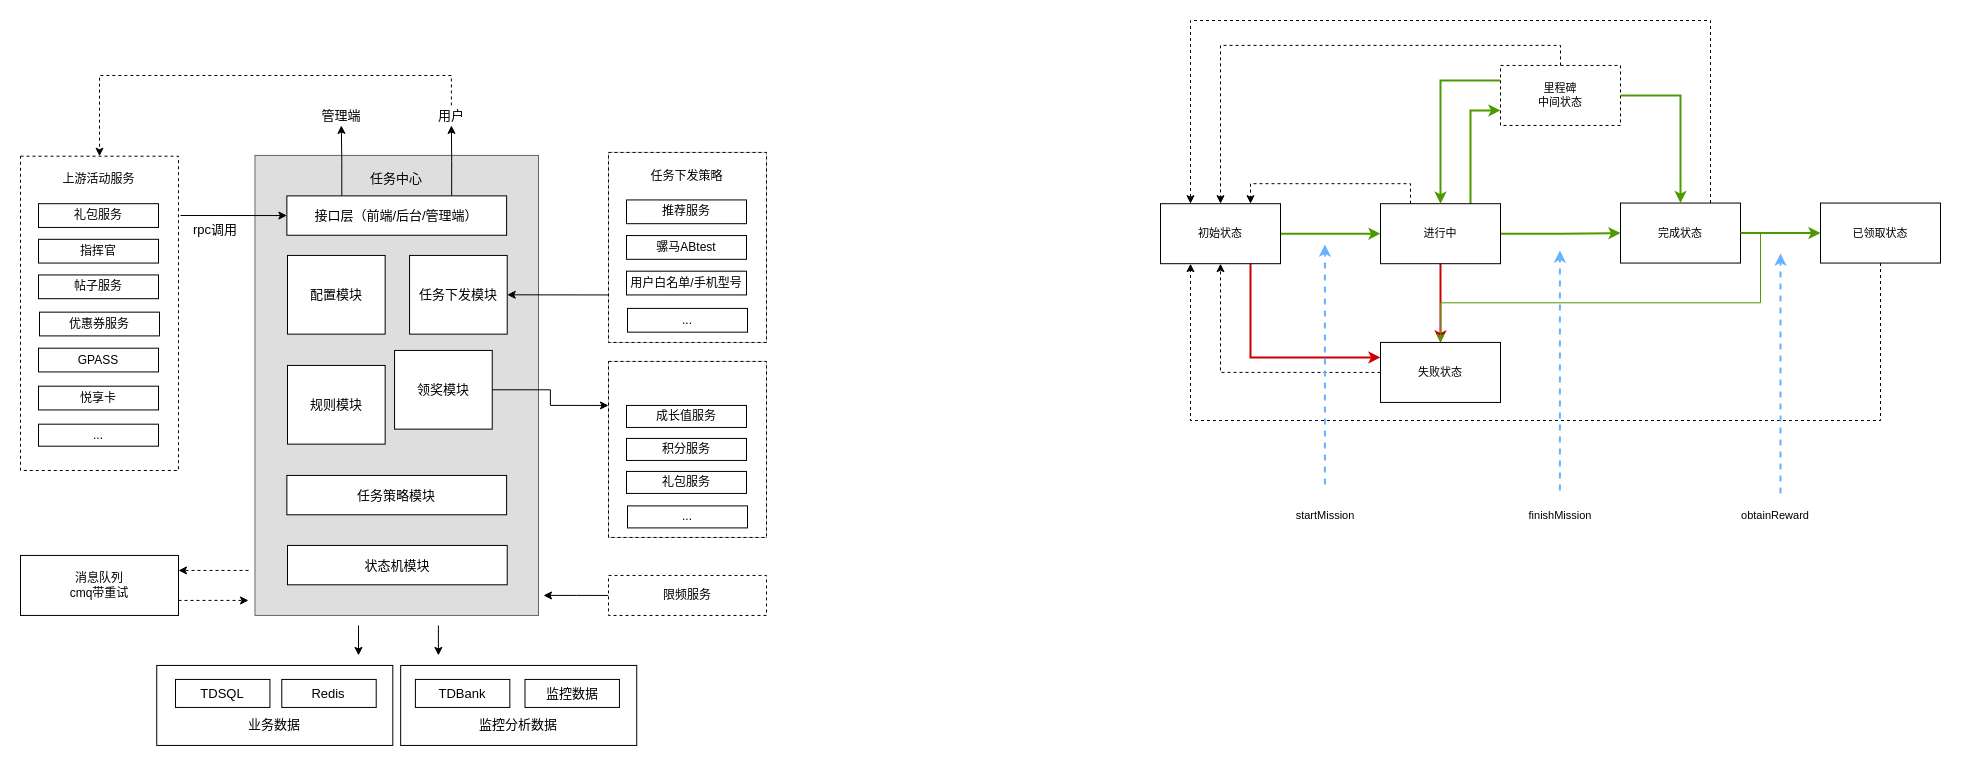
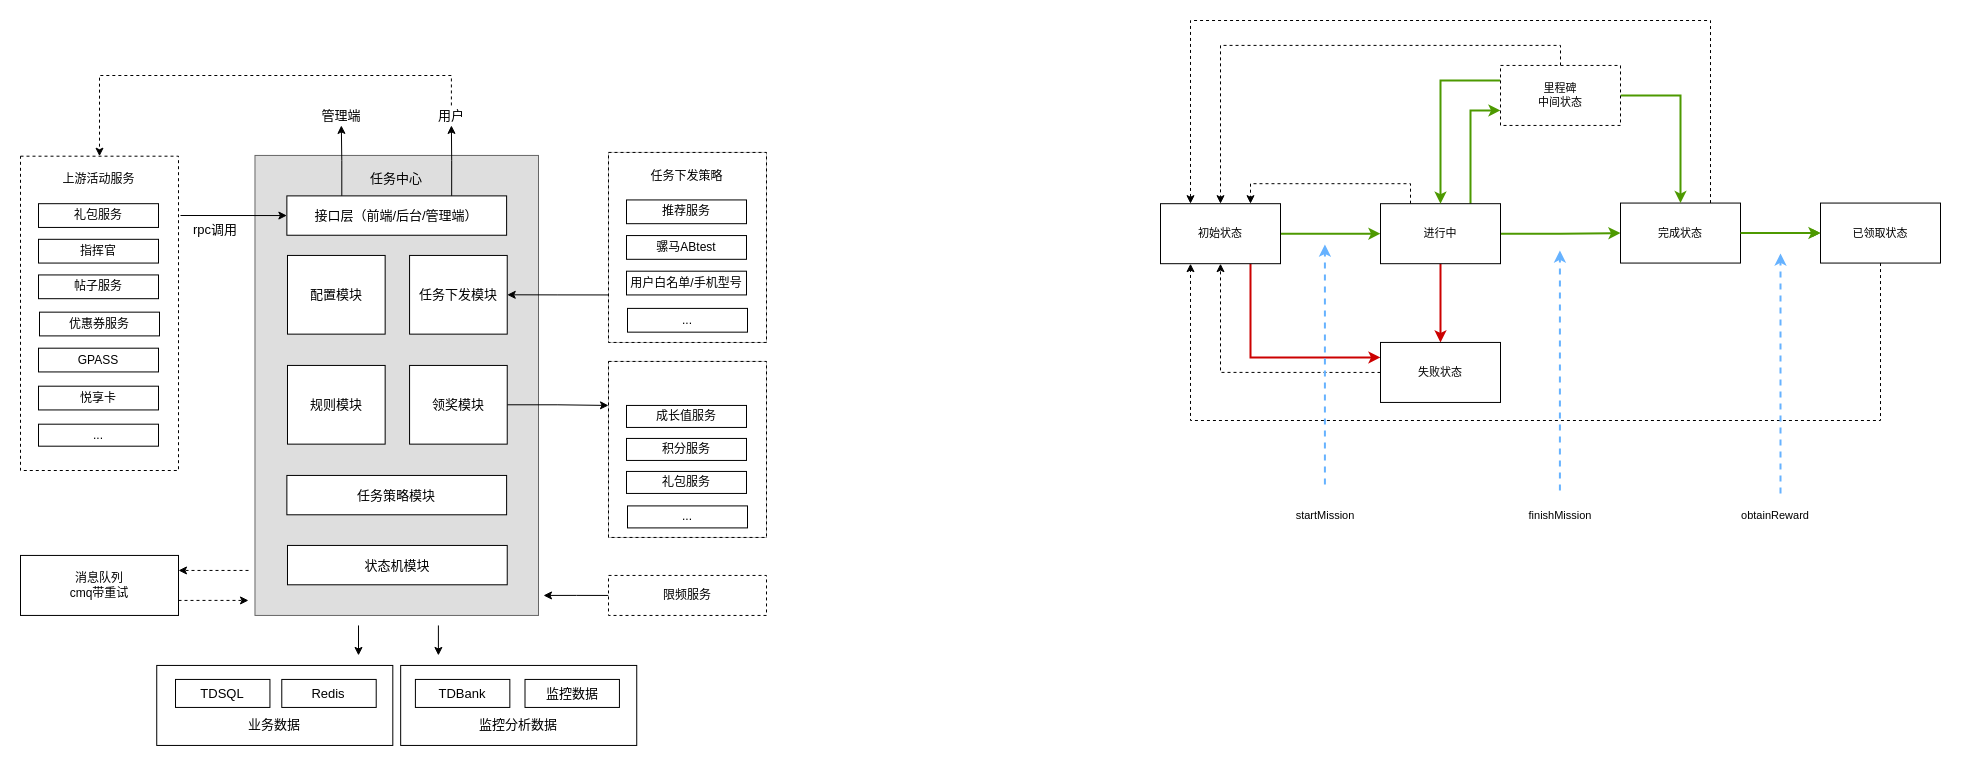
edge "完成状态" -> "失败状态": now "完成状态" -> "已领取状态"
node "领奖模块": moved (443, 390) -> (458, 405)
